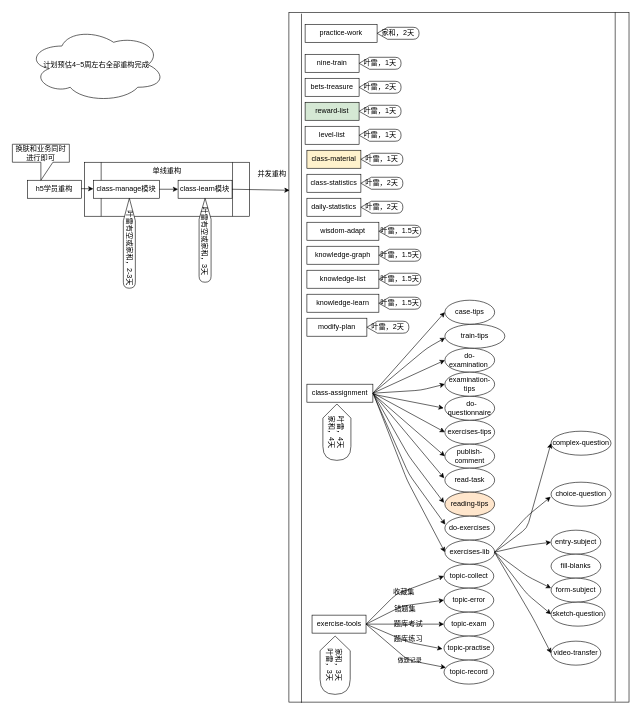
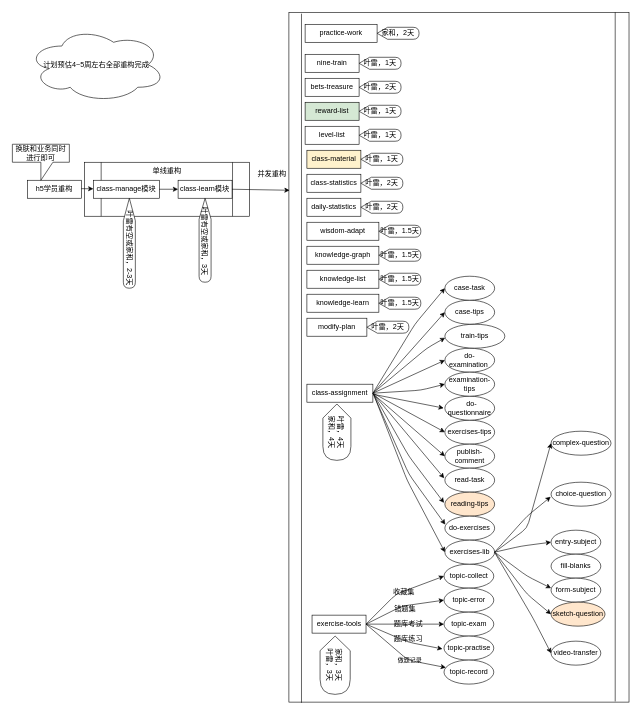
node "case-task": added
edge "class-assignment" -> "case-task": added
node "sketch-question": fillcolor #ffffff -> #ffe6cc
